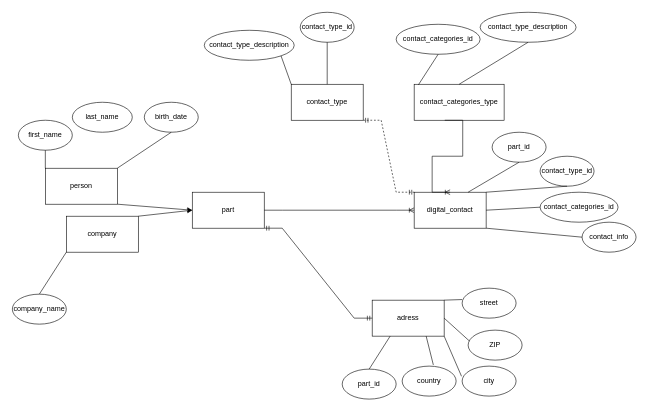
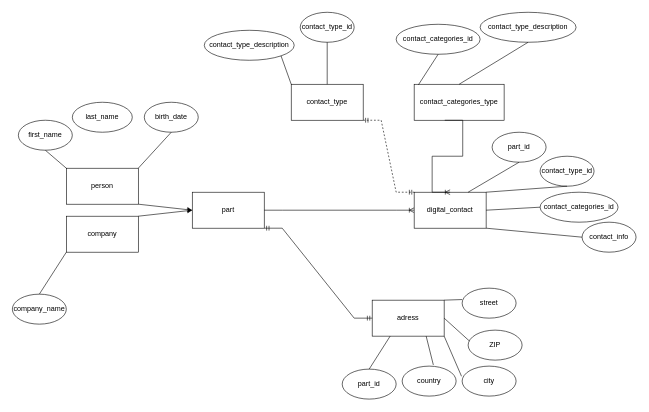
node "person": moved (81, 186) -> (102, 186)
